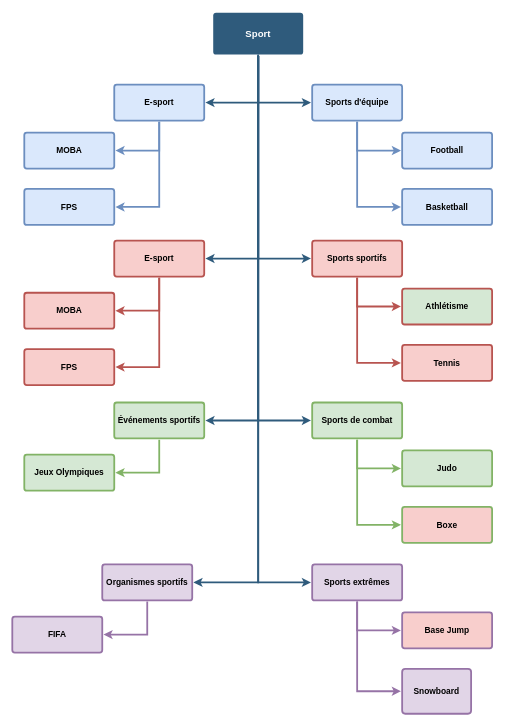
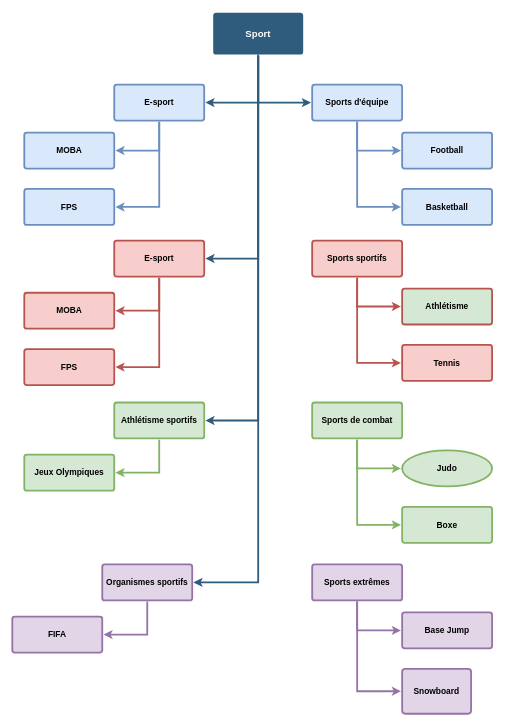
edge "Sport" -> "Sports sportifs": removed
node "Événements sportifs": label "Événements sportifs" -> "Athlétisme sportifs"
edge "Sport" -> "Sports de combat": removed
node "Judo": shape rounded rectangle -> ellipse
node "Boxe": fillcolor #f8cecc -> #d5e8d4
edge "Sport" -> "Sports extrêmes": removed
node "Base Jump": fillcolor #f8cecc -> #e1d5e7
